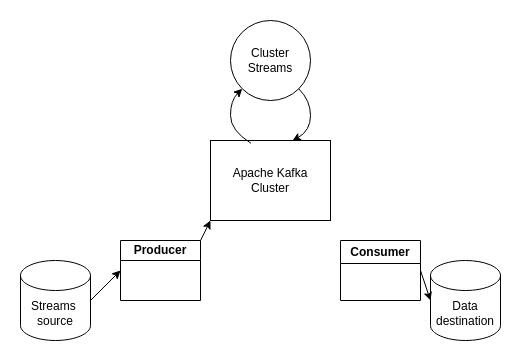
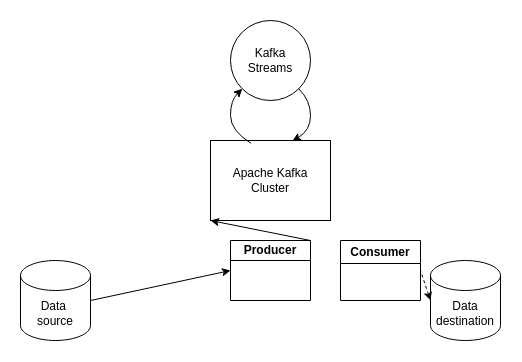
node "Cluster Streams": label "Cluster Streams" -> "Kafka Streams"
node "Producer": moved (161, 271) -> (271, 271)
edge "Consumer" -> "Data destination": style solid -> dashed
node "Streams source": label "Streams source" -> "Data source"
